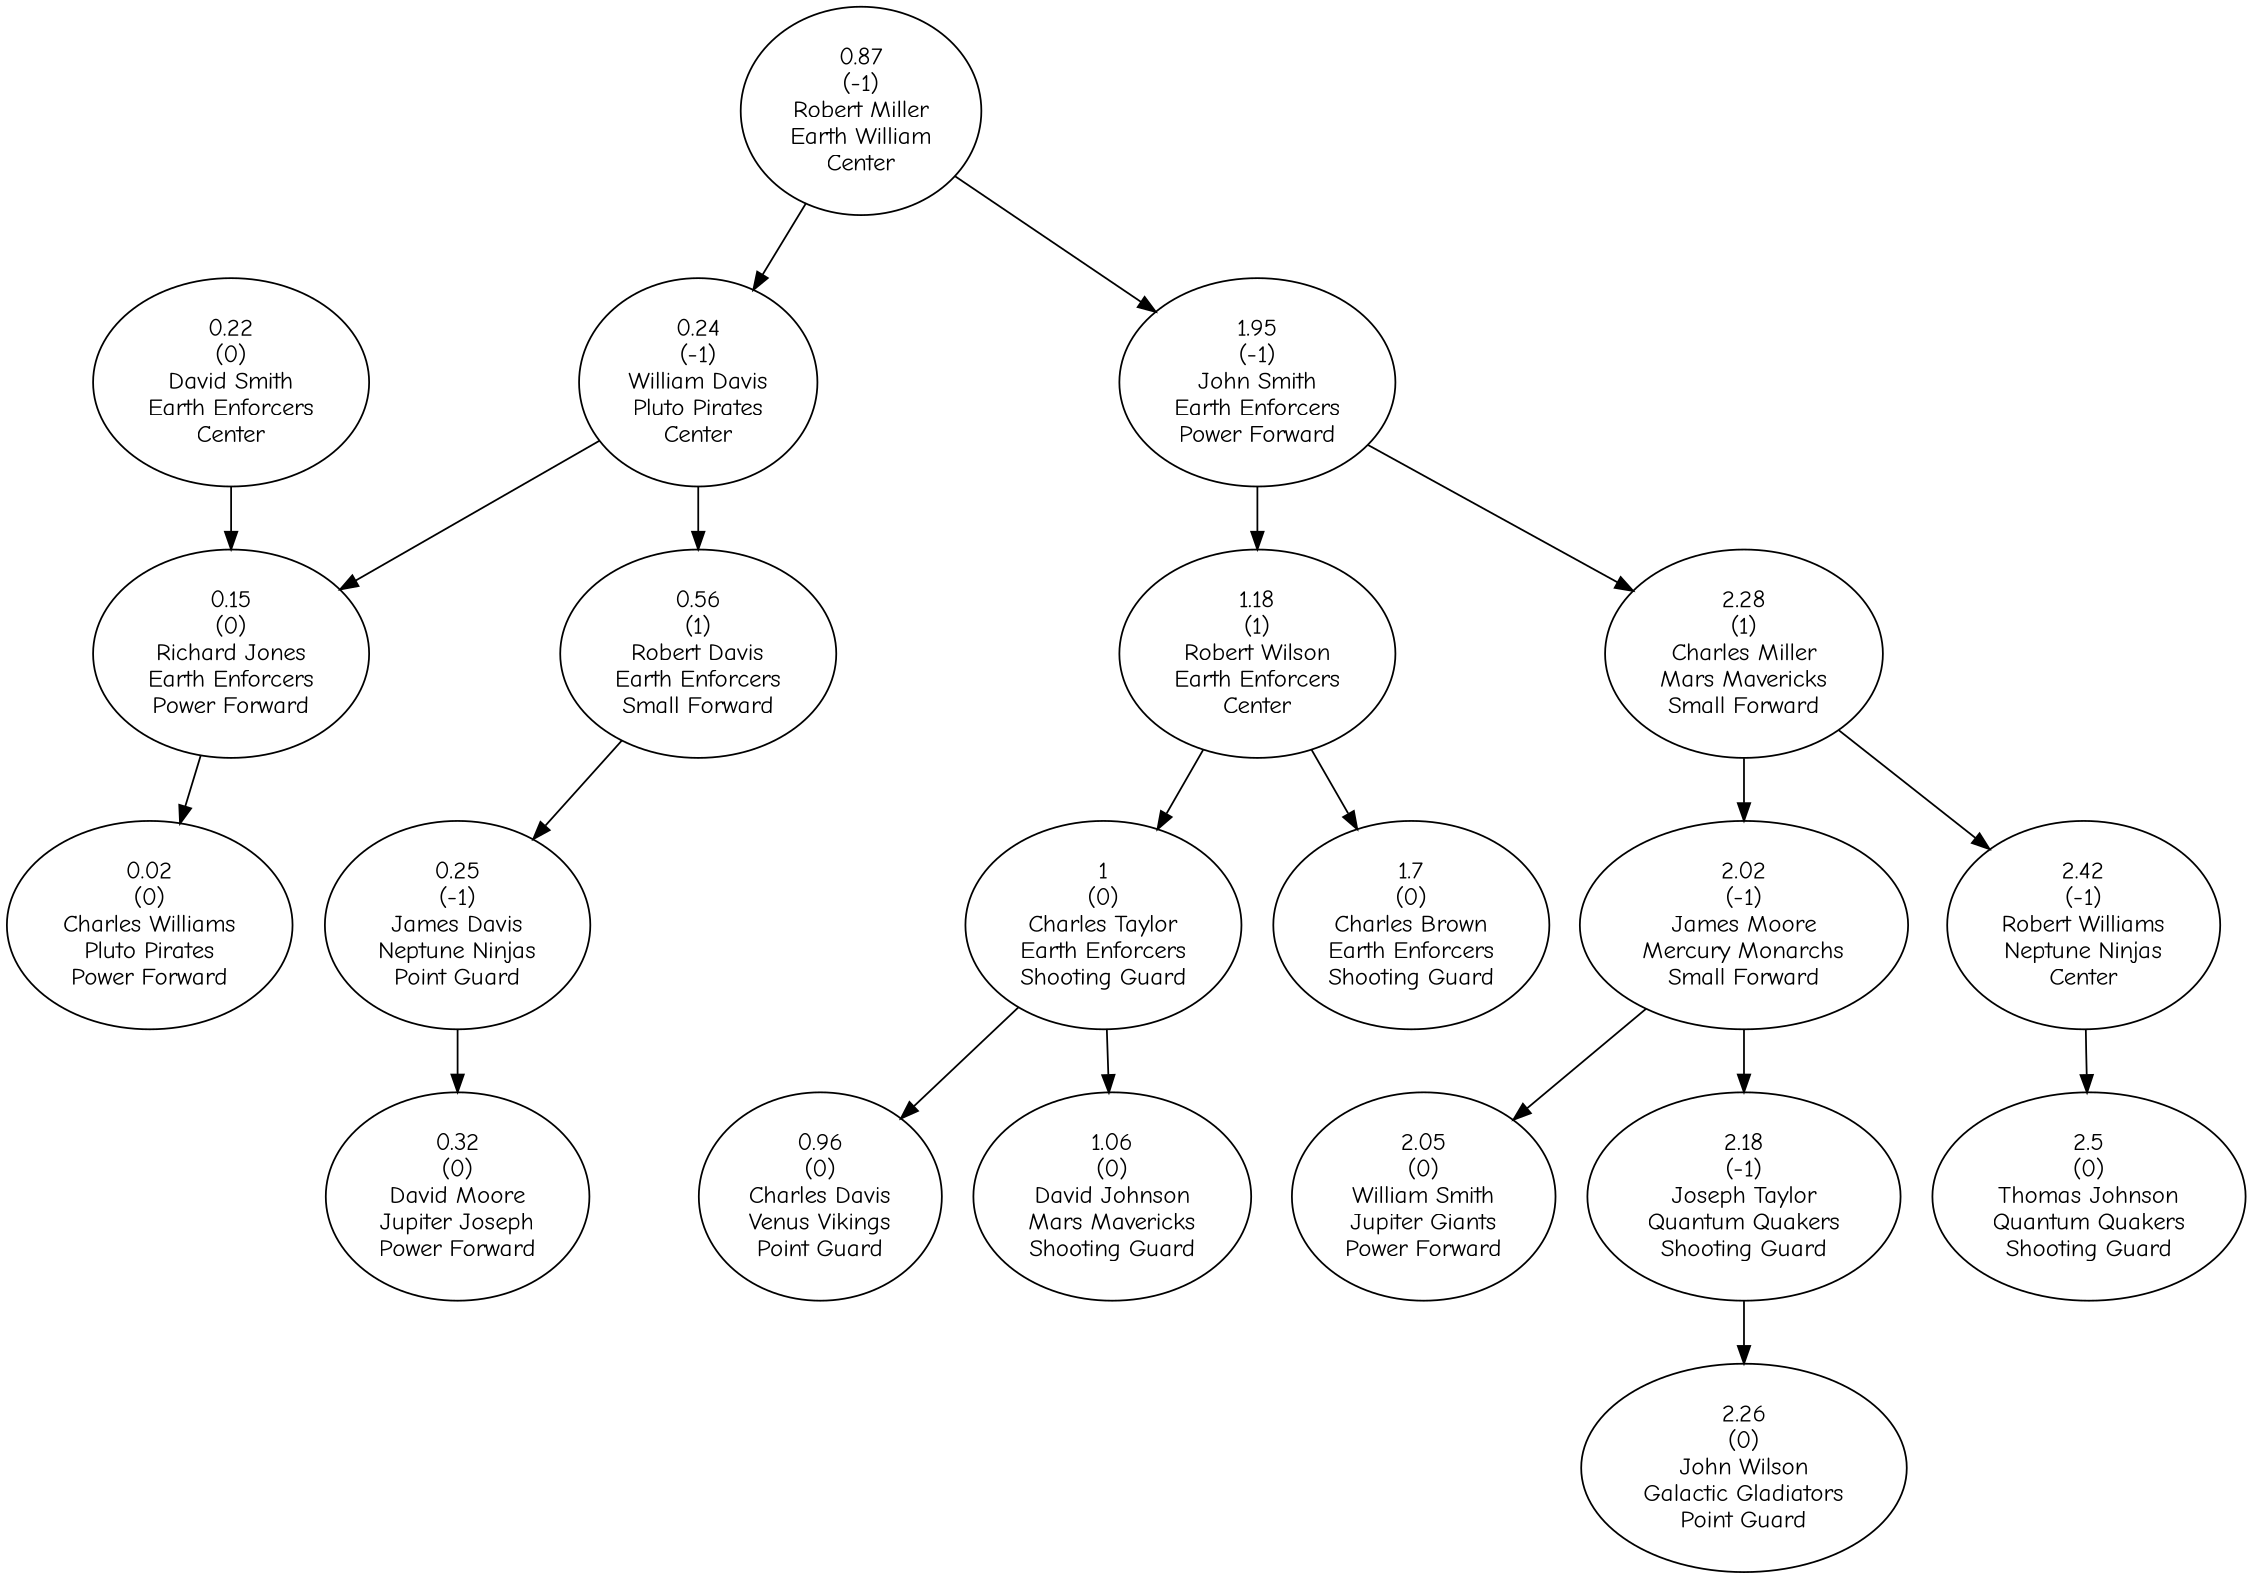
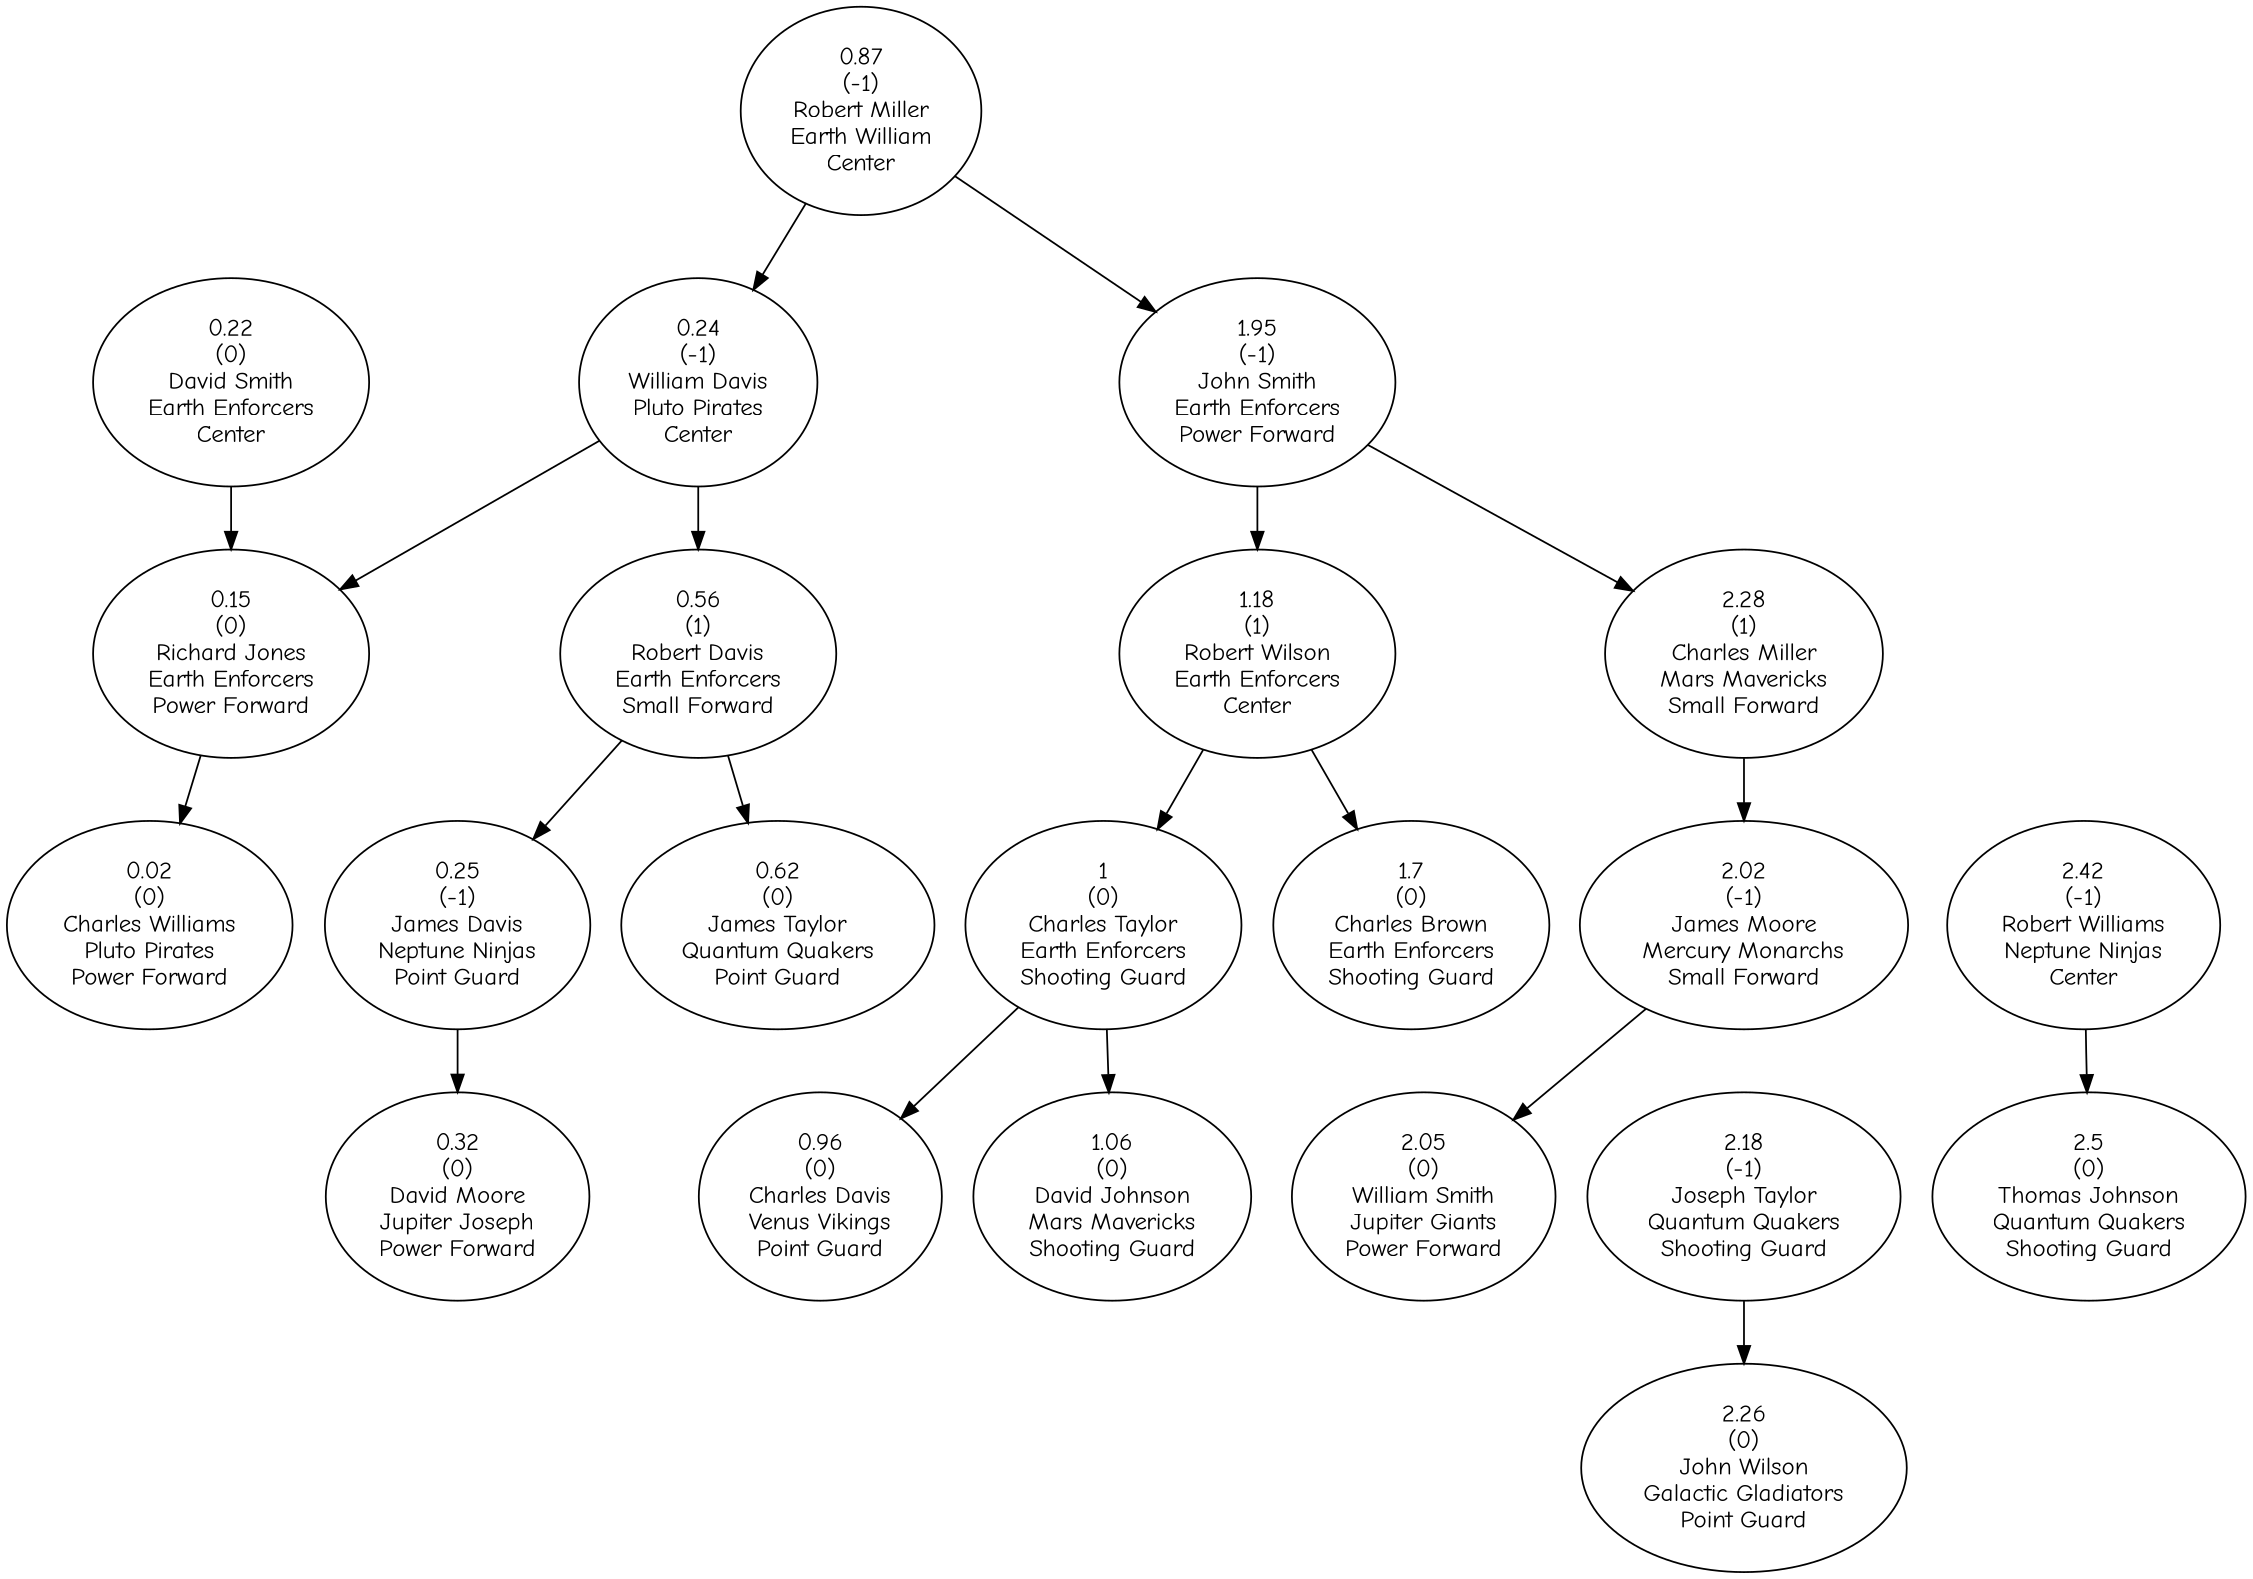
edge "2.28 (1) Charles Miller Mars Mavericks Small Forward" -> "2.42 (-1) Robert Williams Neptune Ninjas Center": removed
node "0.62 (0) James Taylor Quantum Quakers Point Guard": added
edge "2.02 (-1) James Moore Mercury Monarchs Small Forward" -> "2.18 (-1) Joseph Taylor Quantum Quakers Shooting Guard": removed
